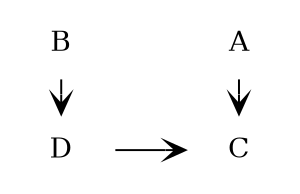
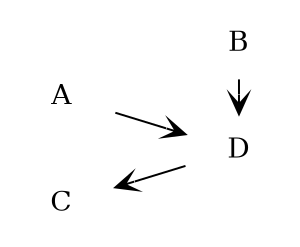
edge "A" -> "C": now "A" -> "D"
